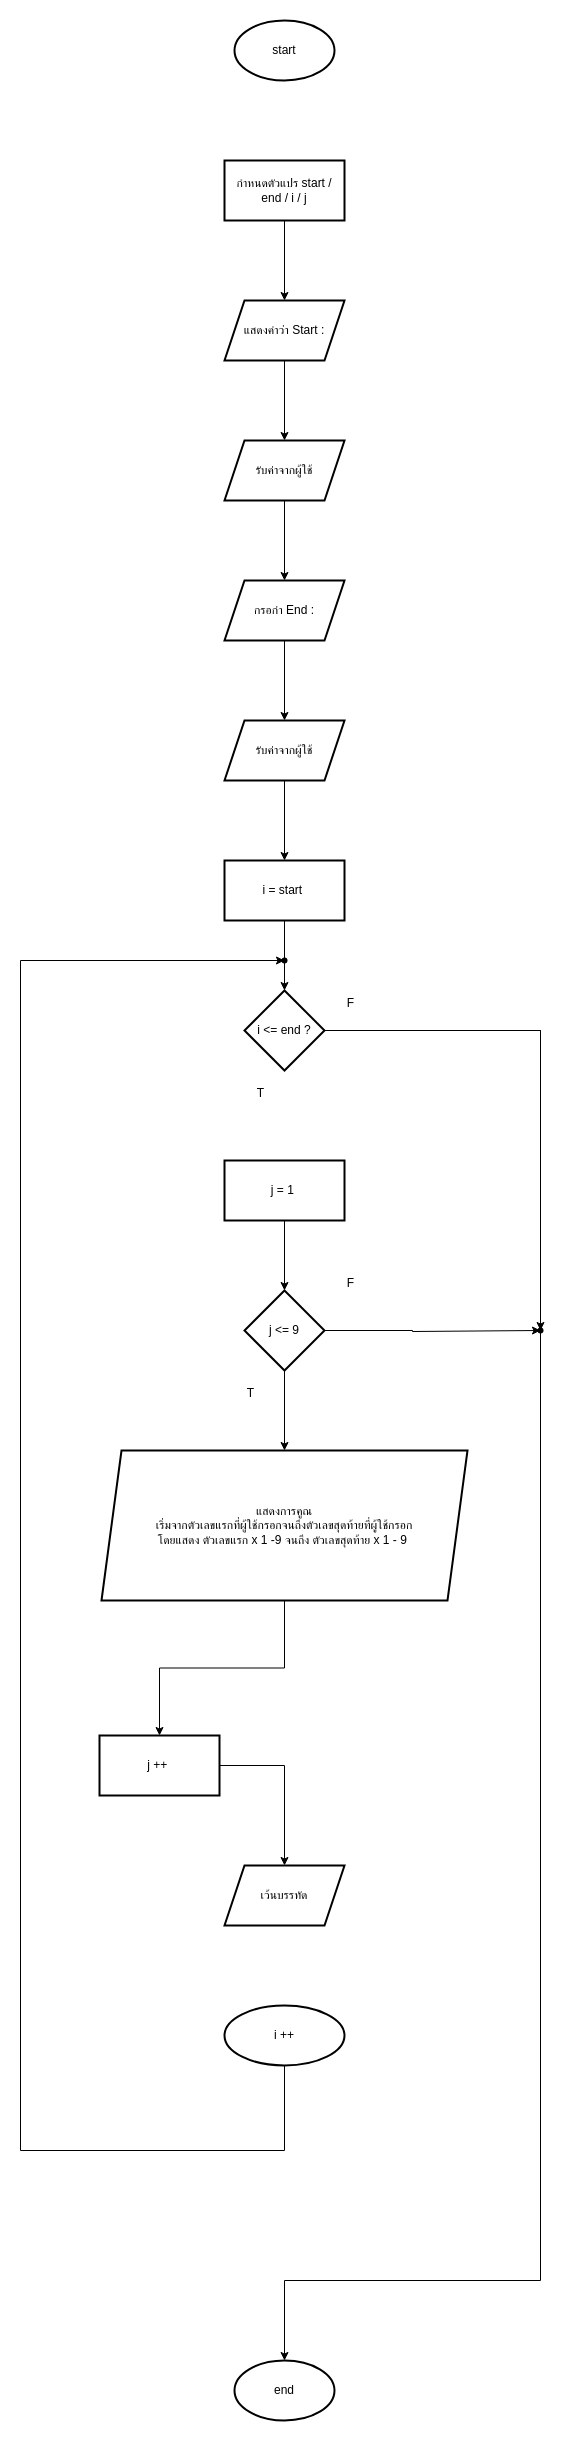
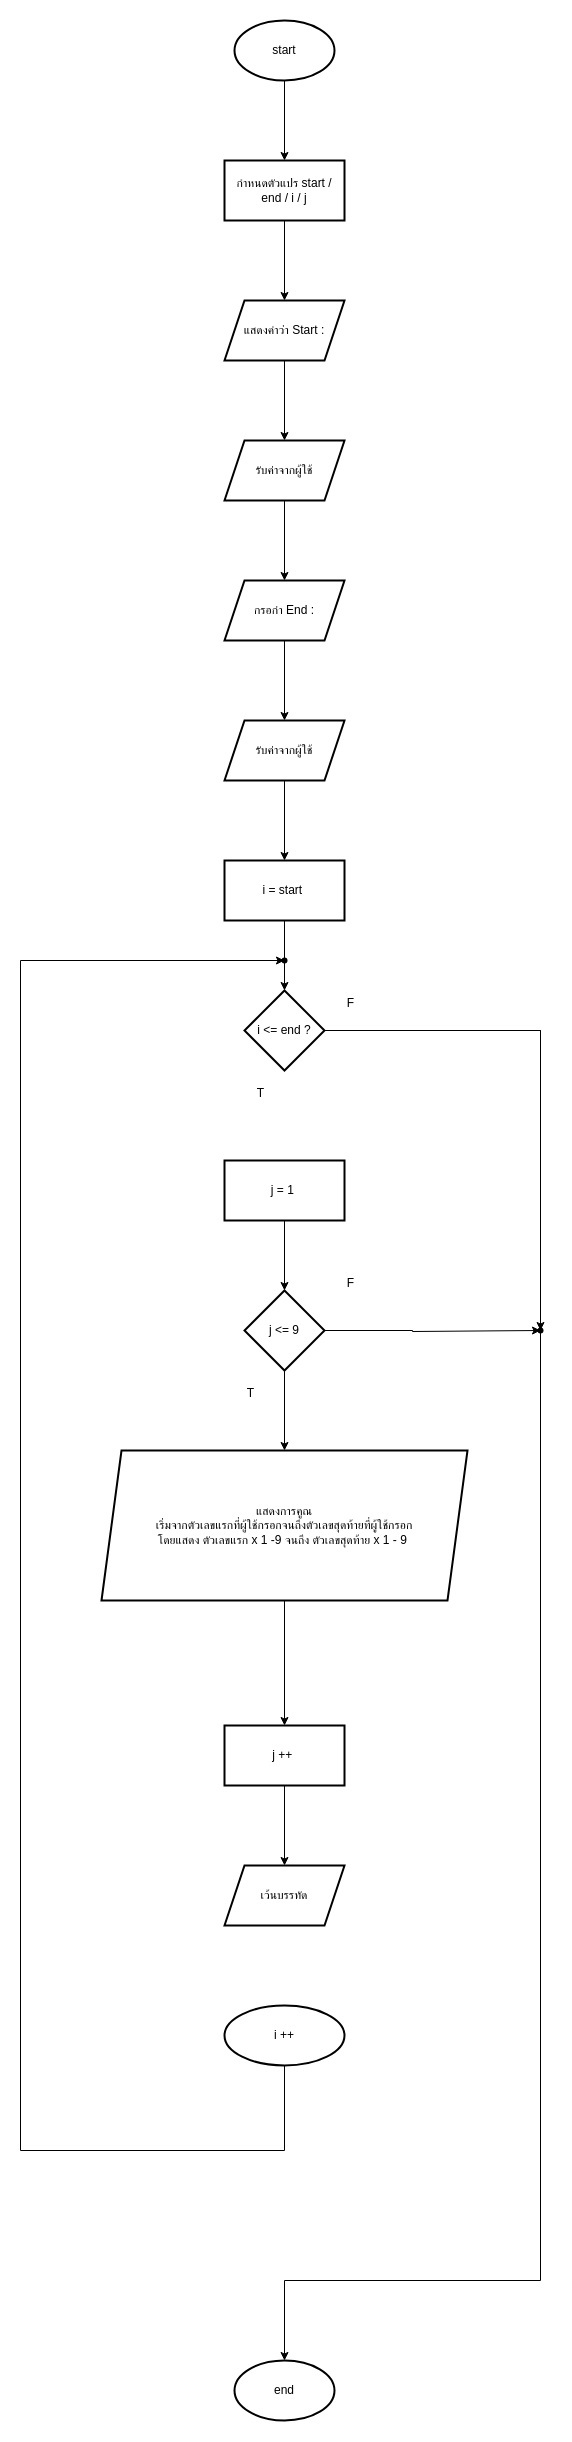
edge "start" -> "กำหนดตัวแปร start / end / i / j": added
node "j ++": moved (160, 1766) -> (285, 1756)
